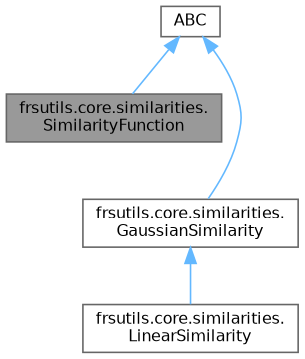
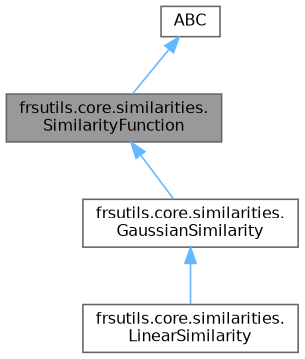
edge "frsutils.core.similarities. GaussianSimilarity" -> "ABC": now "frsutils.core.similarities. GaussianSimilarity" -> "frsutils.core.similarities. SimilarityFunction"
